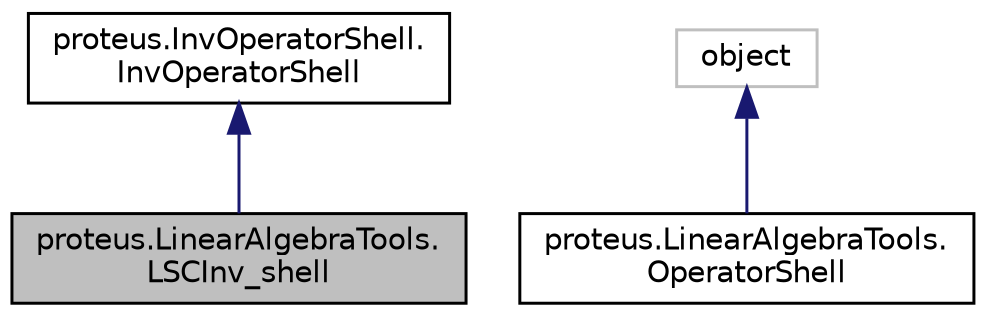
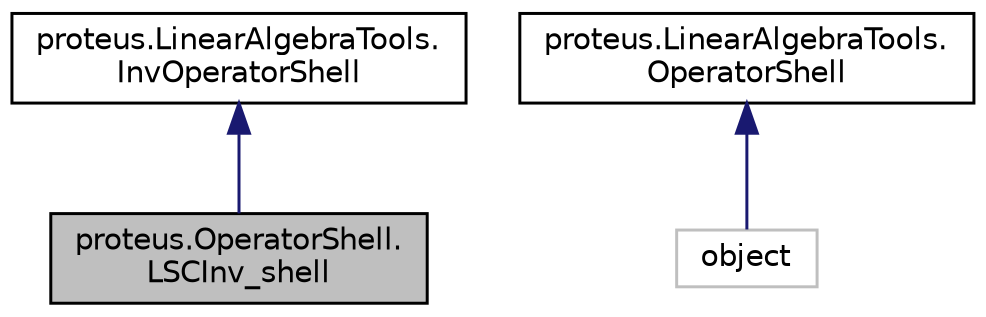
node "proteus.InvOperatorShell. InvOperatorShell": label "proteus.InvOperatorShell. InvOperatorShell" -> "proteus.LinearAlgebraTools. InvOperatorShell"
edge "proteus.LinearAlgebraTools. OperatorShell" -> "object": reversed
node "proteus.LinearAlgebraTools. LSCInv_shell": label "proteus.LinearAlgebraTools. LSCInv_shell" -> "proteus.OperatorShell. LSCInv_shell"
